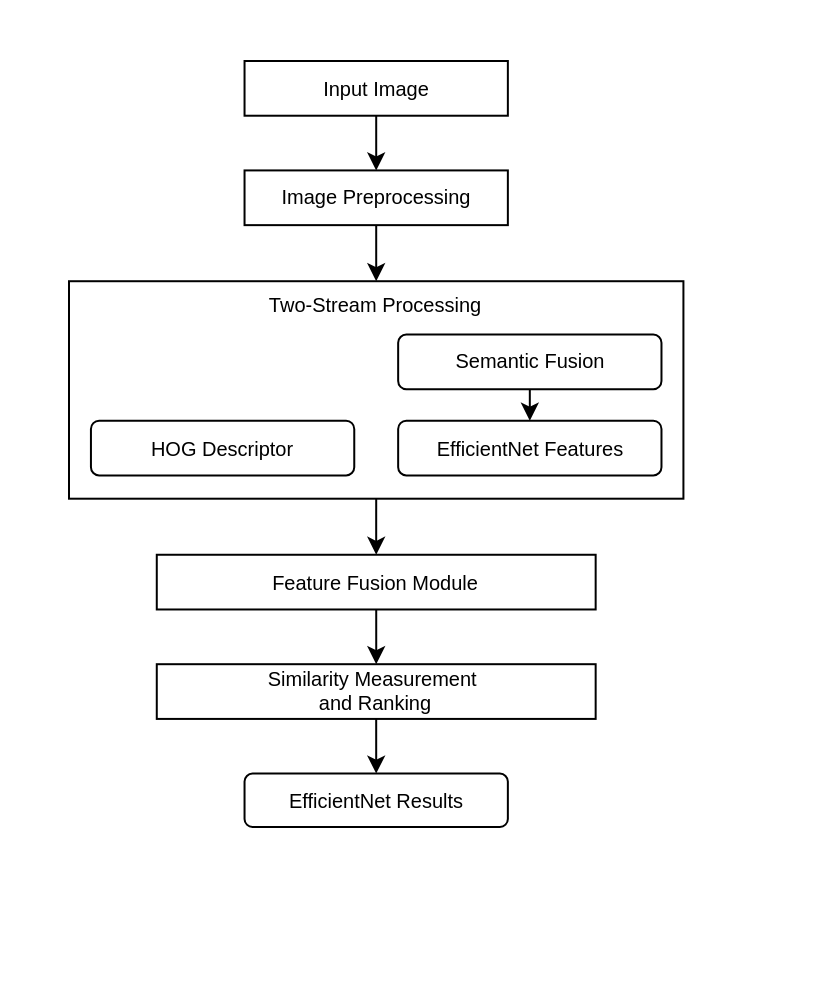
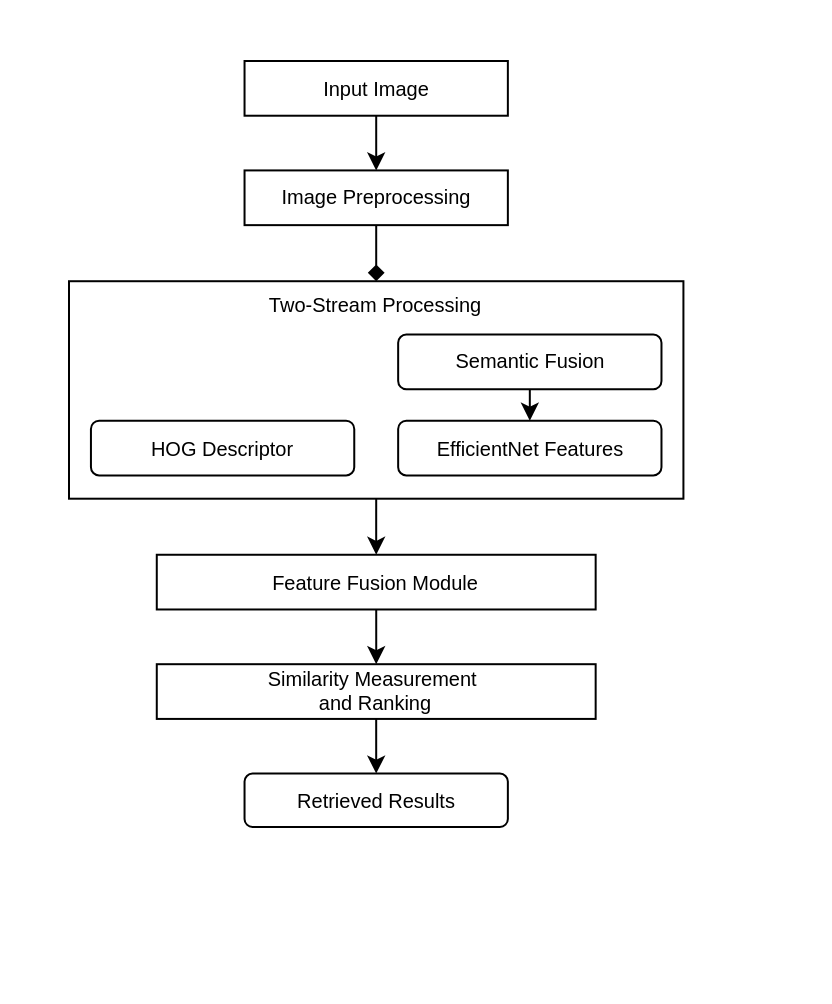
edge "Image Preprocessing" -> "Two-Stream Processing": arrowhead classic -> diamond
node "EfficientNet Results": label "EfficientNet Results" -> "Retrieved Results"
